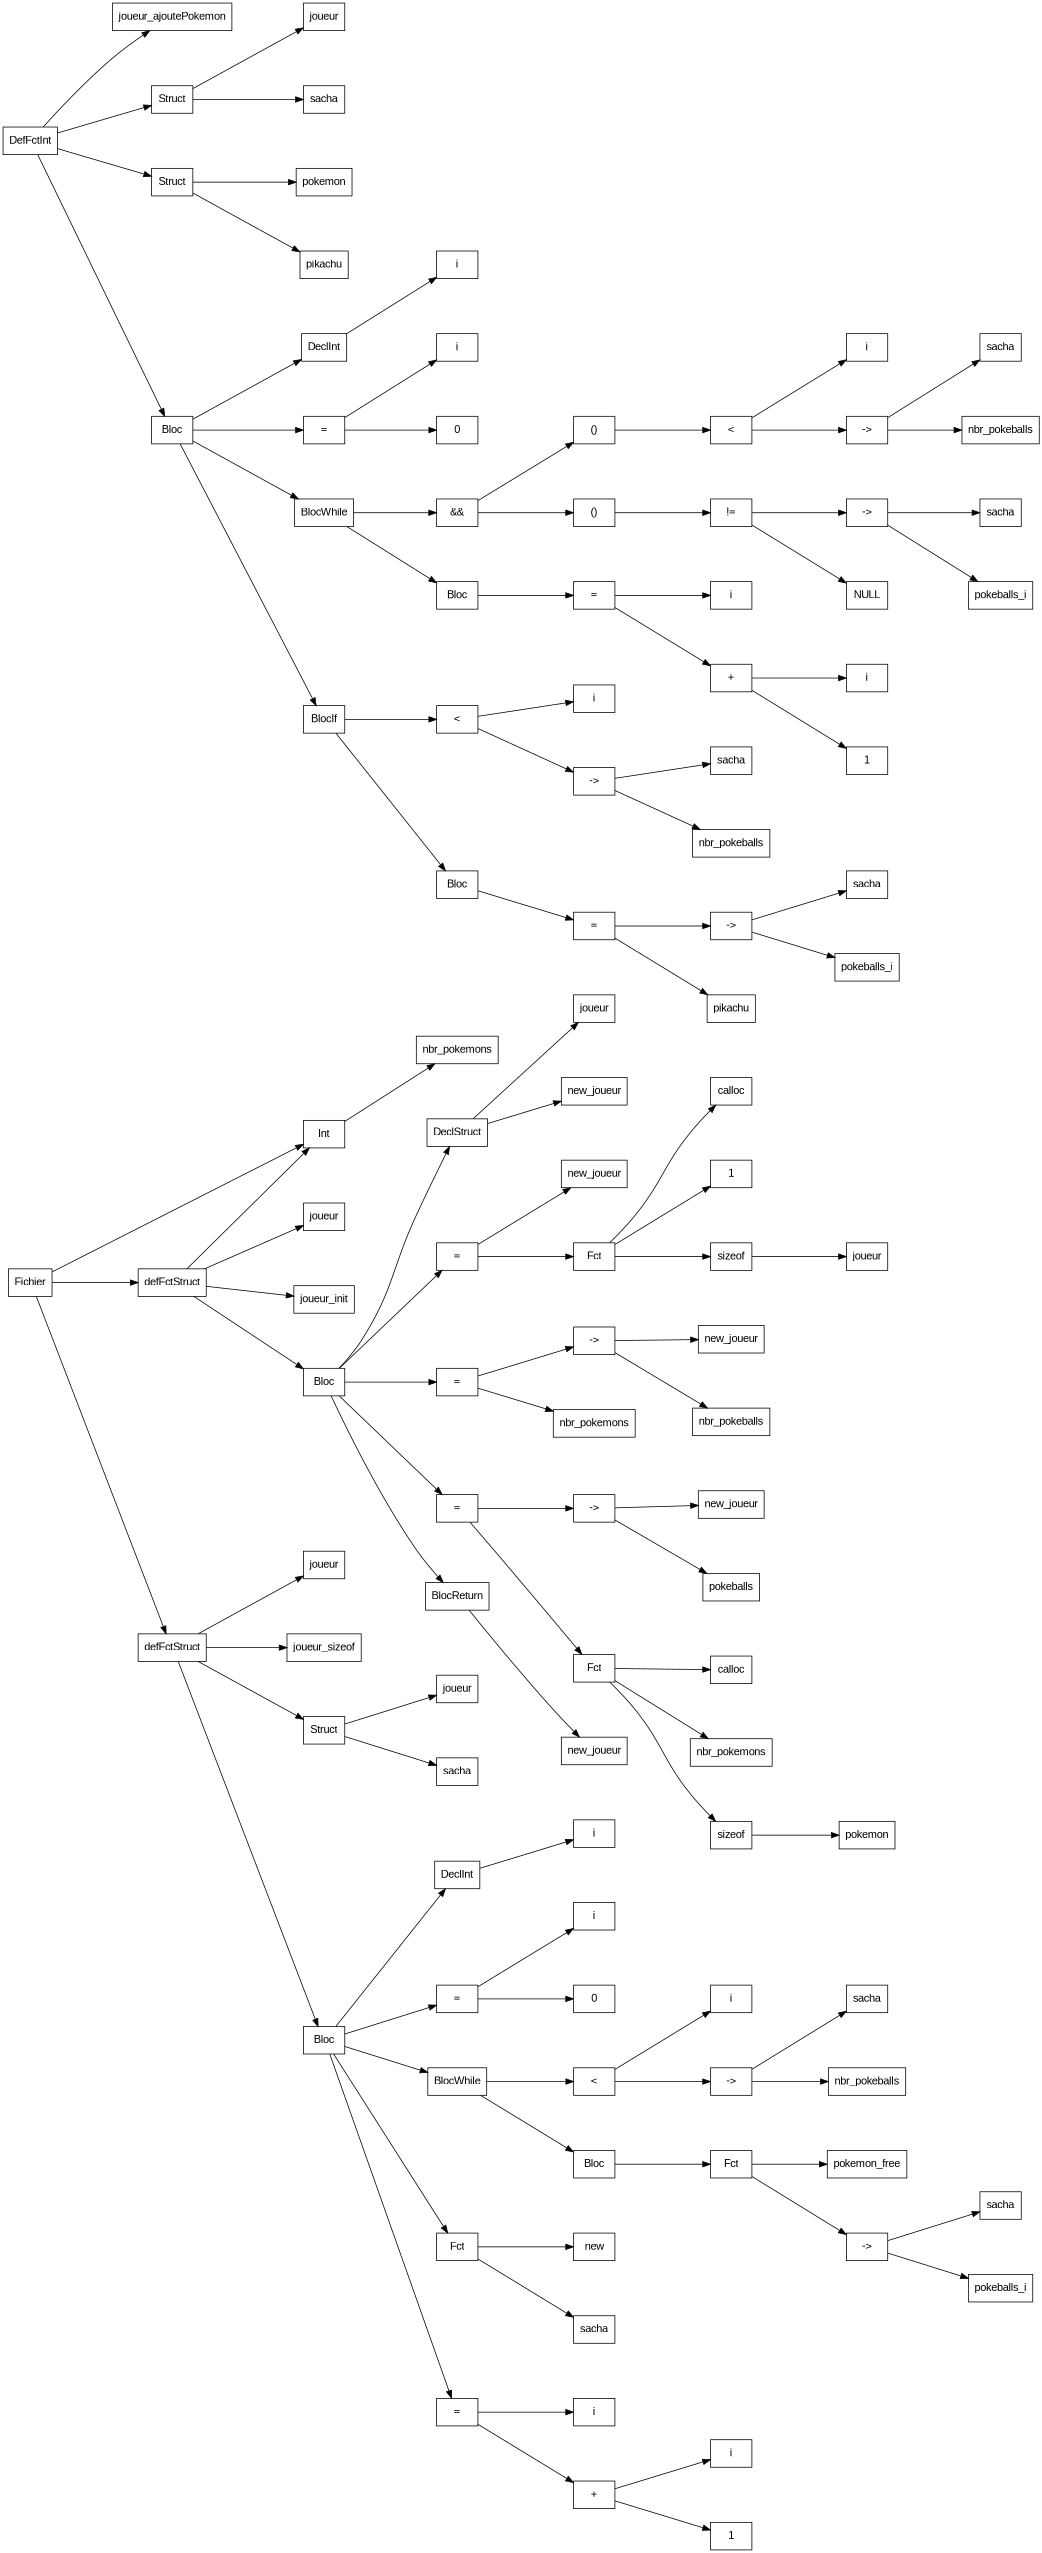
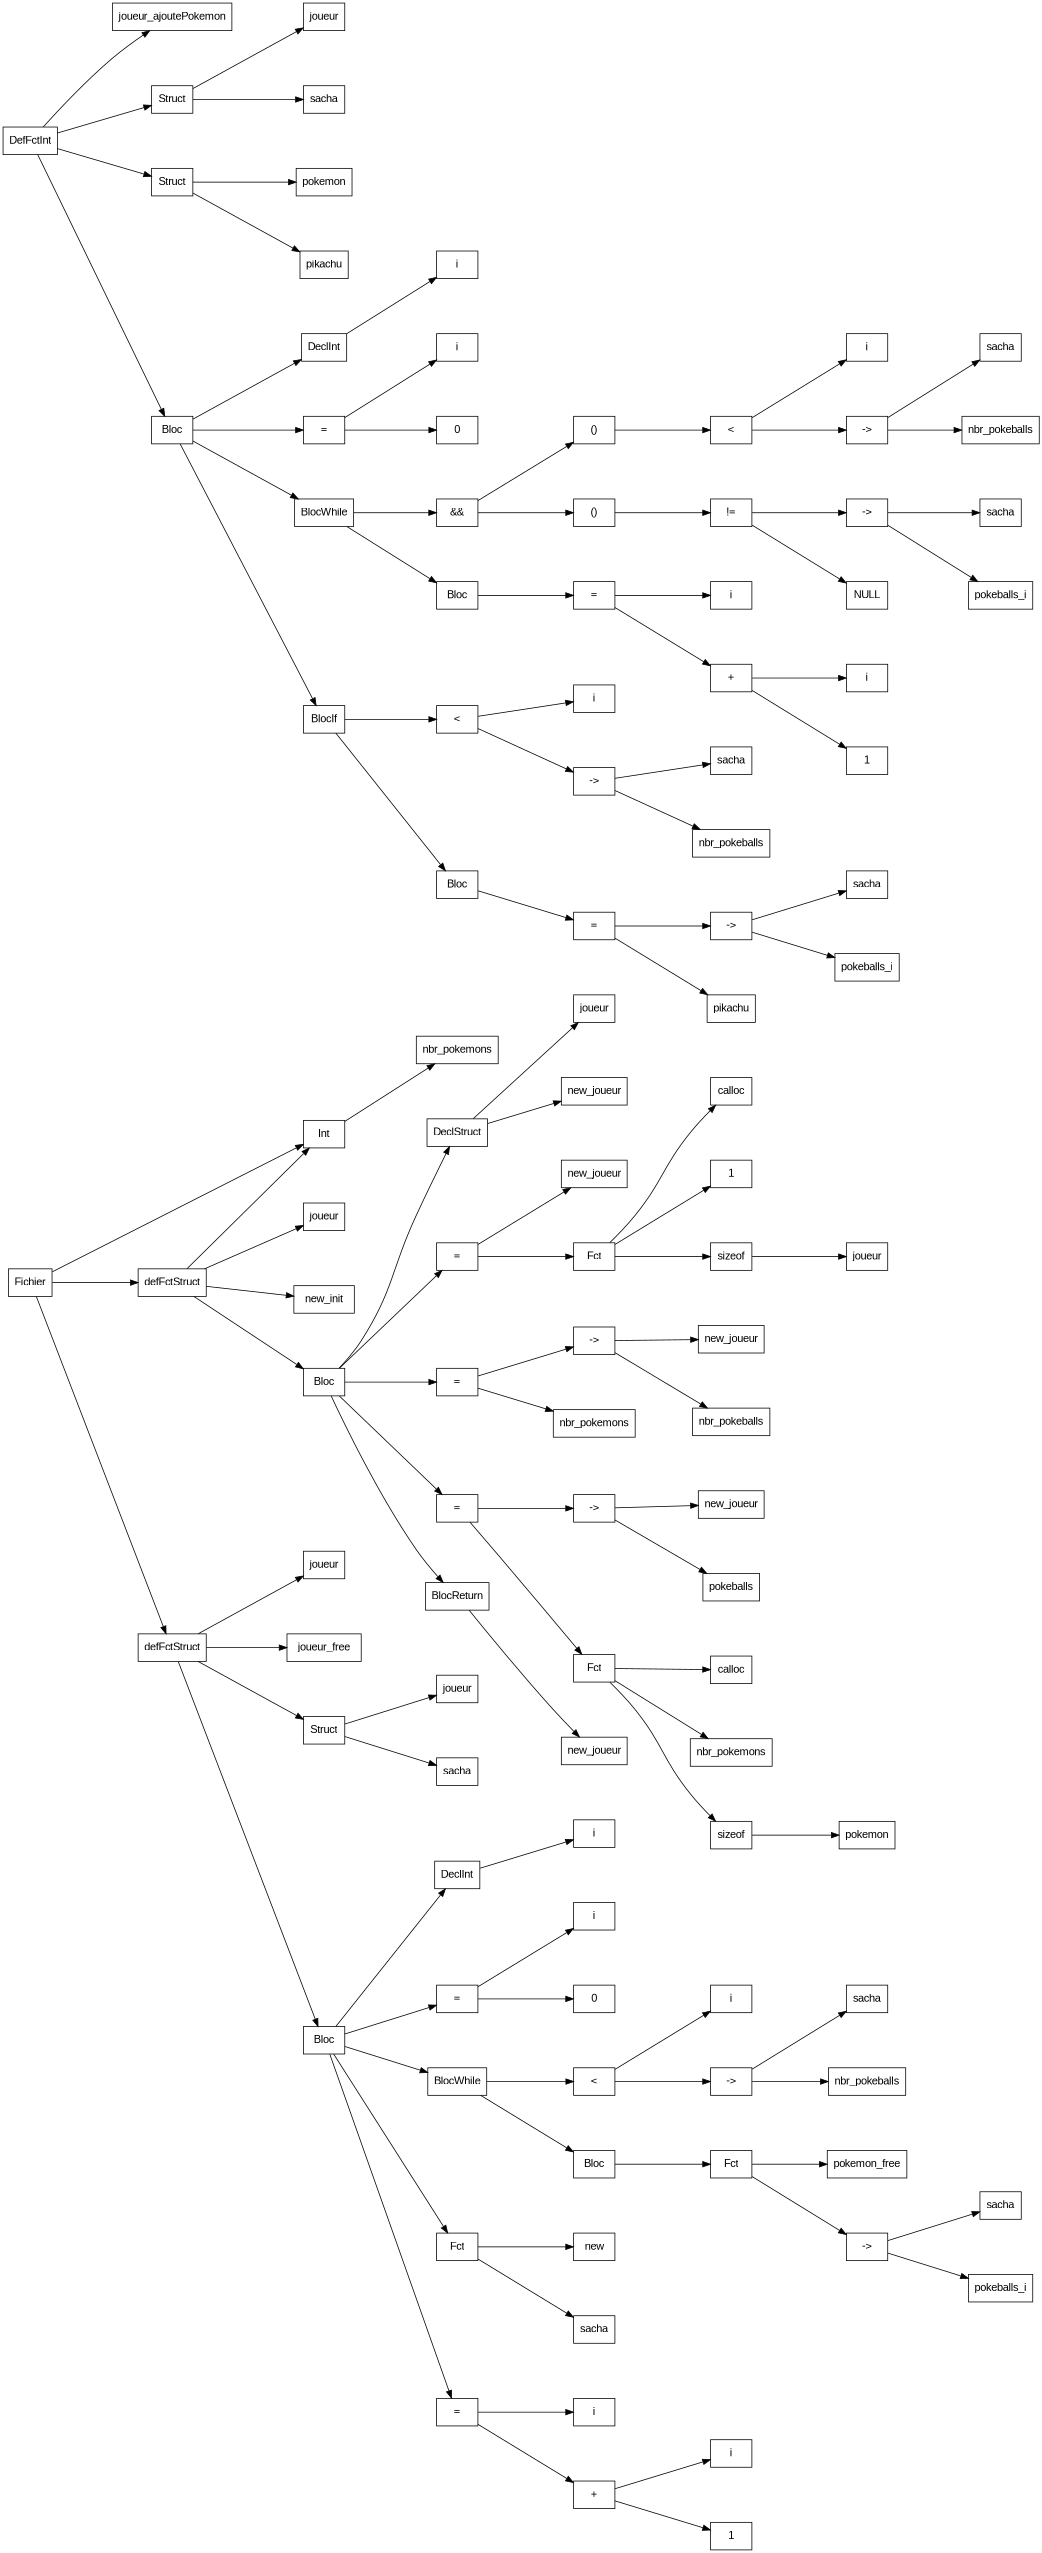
node "joueur_init": label "joueur_init" -> "new_init"
node "joueur_sizeof": label "joueur_sizeof" -> "joueur_free"
